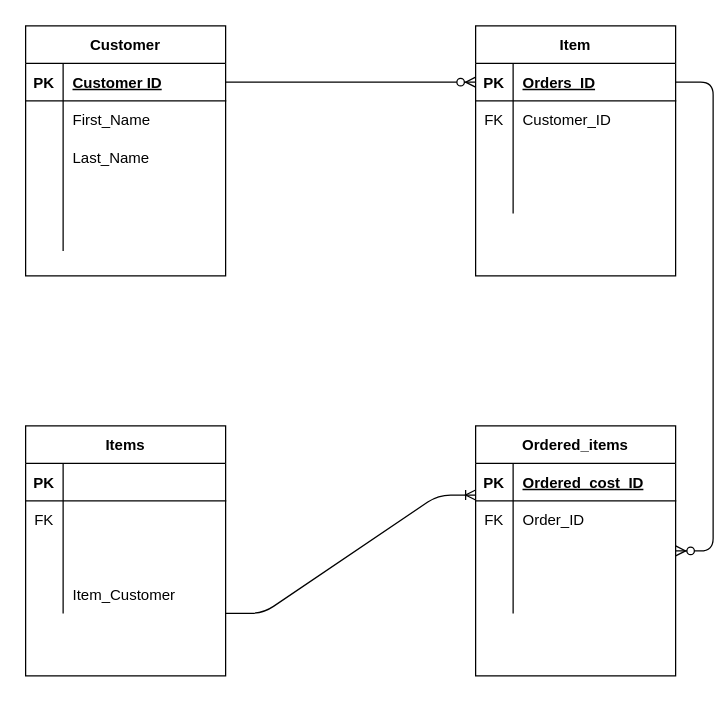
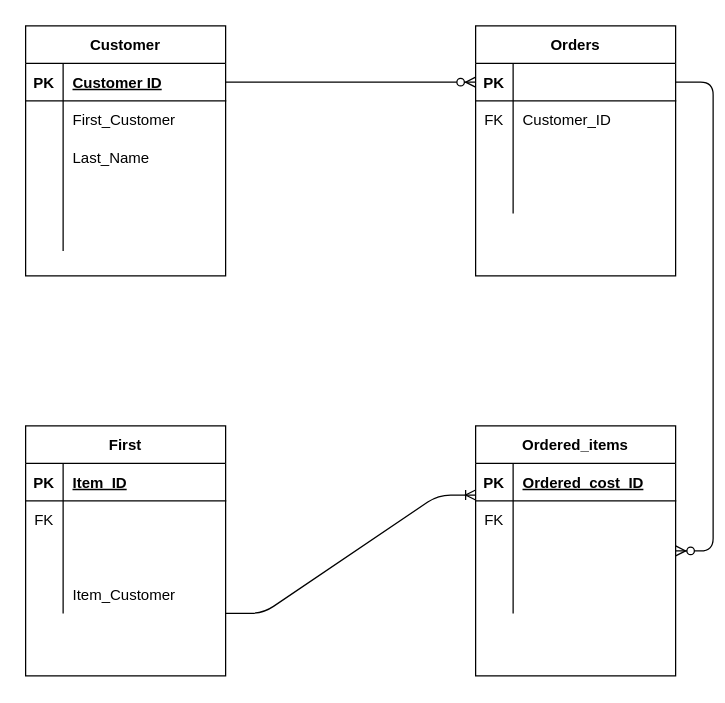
node "Item": label "Item" -> "Orders"
node "Orders_ID": removed
node "First_Name": label "First_Name" -> "First_Customer"
node "Items": label "Items" -> "First"
node "Item_ID": added
node "Order_ID": removed
